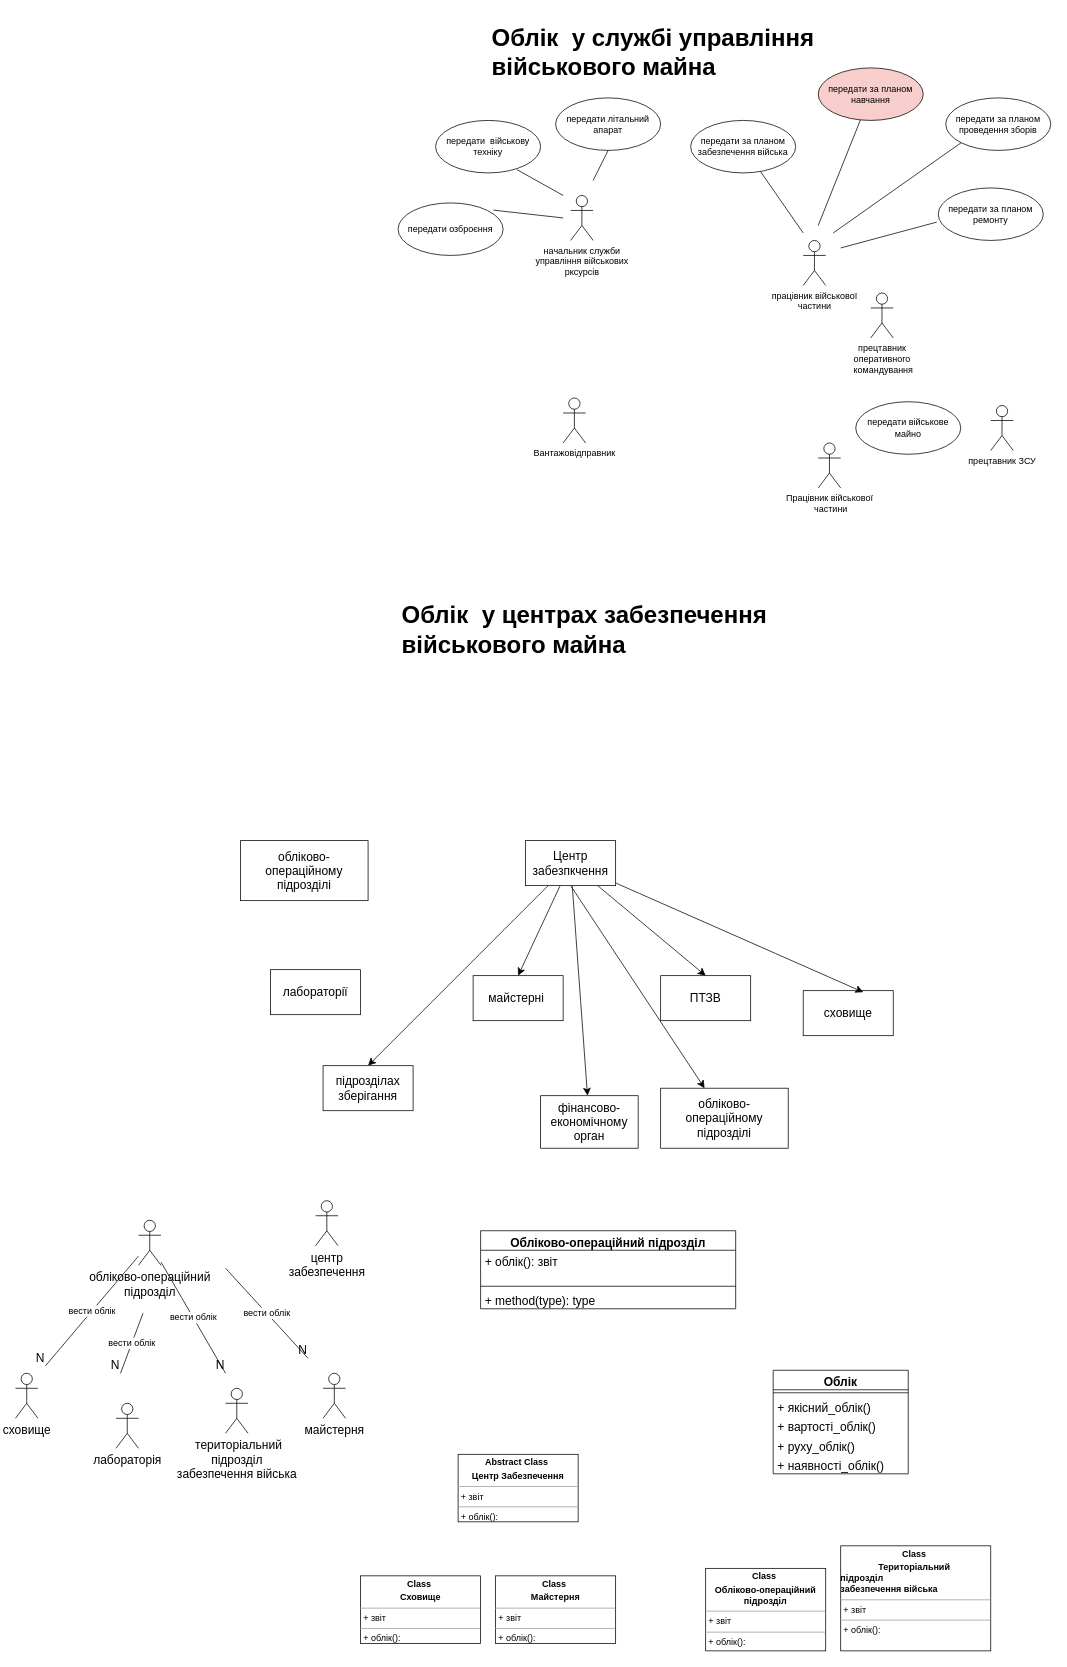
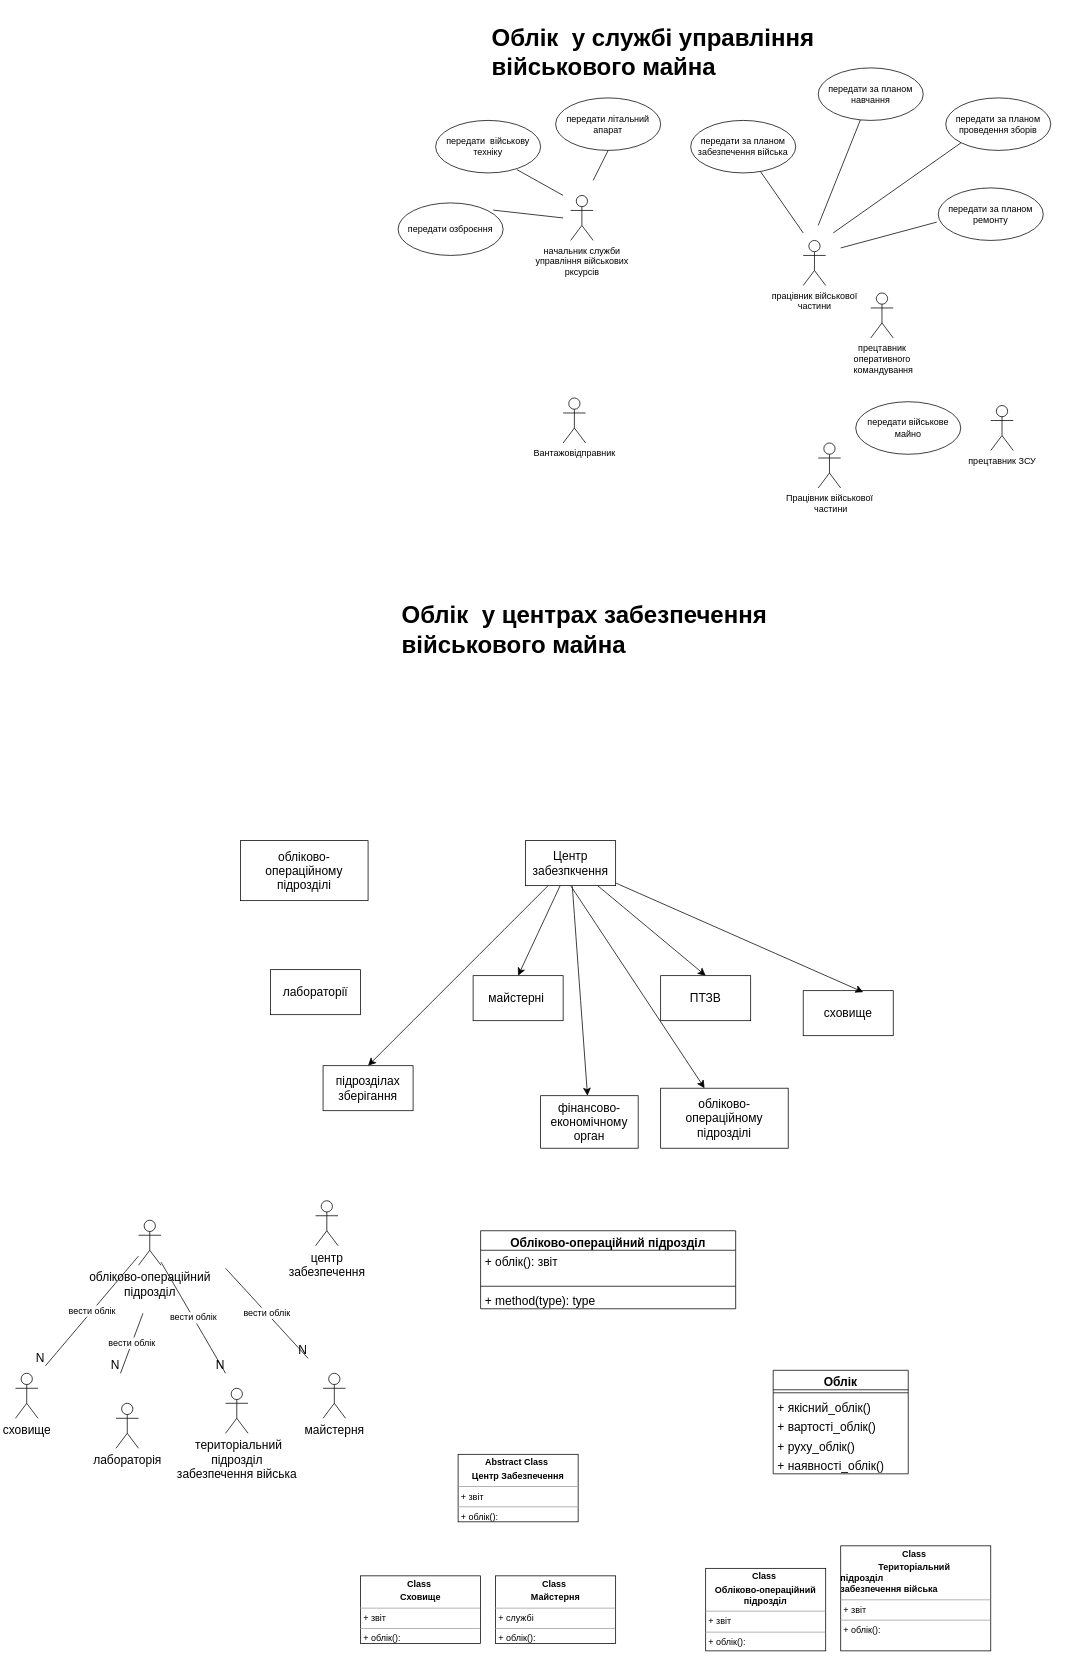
node "передати за планом навчання": fillcolor #f8cecc -> #ffffff
node "Class Майстерня + звіт + облік():": label "Class Майстерня + звіт + облік():" -> "Class Майстерня + службі + облік():"
